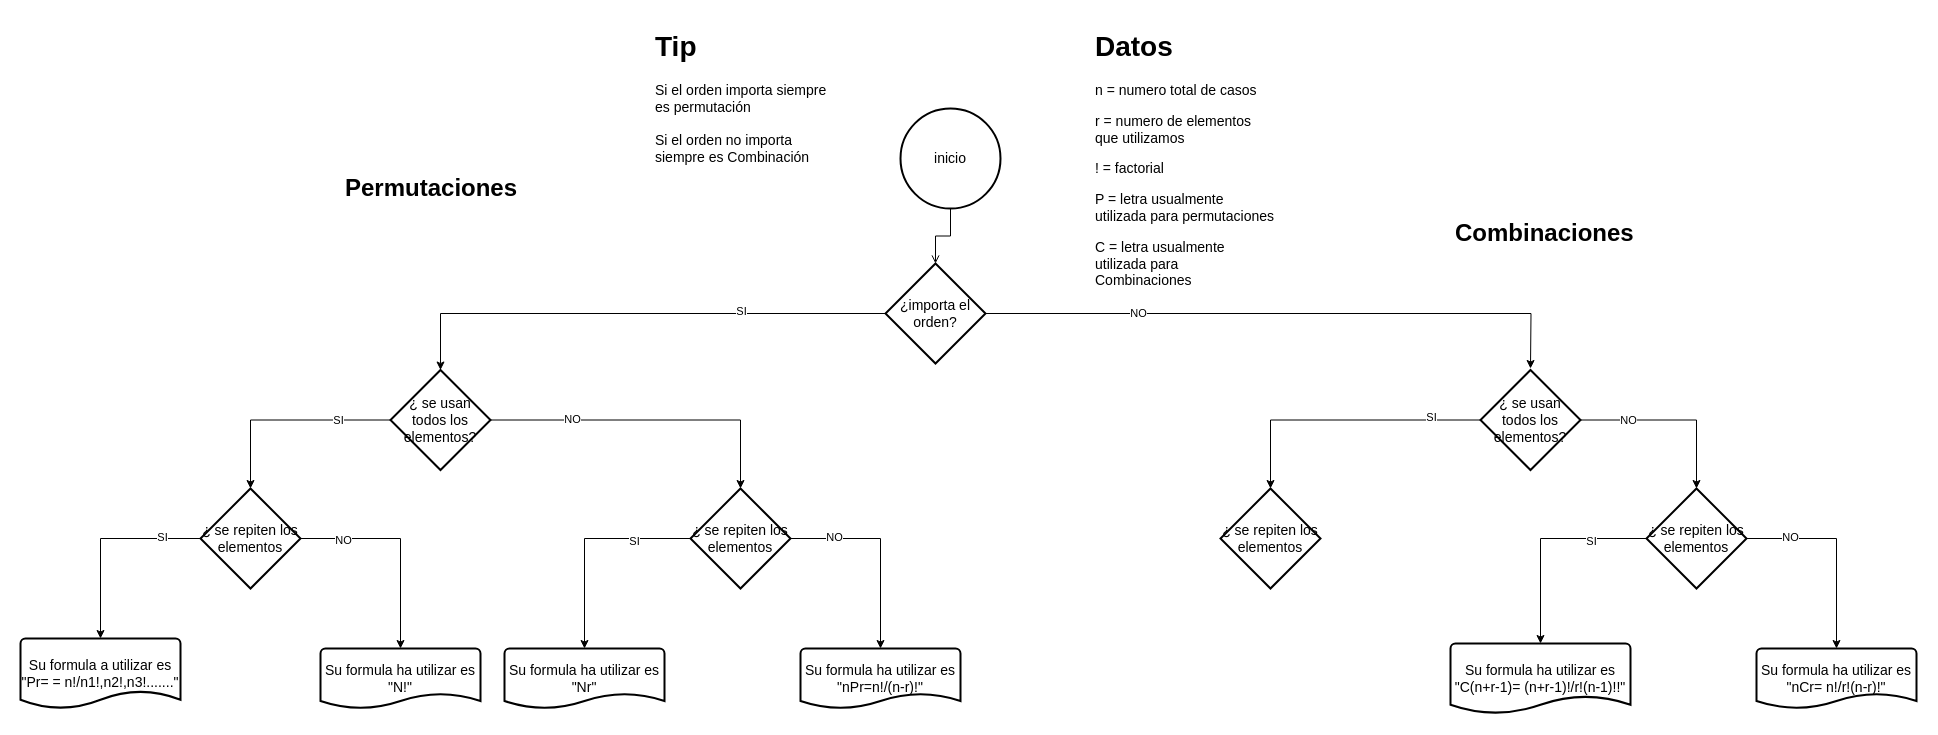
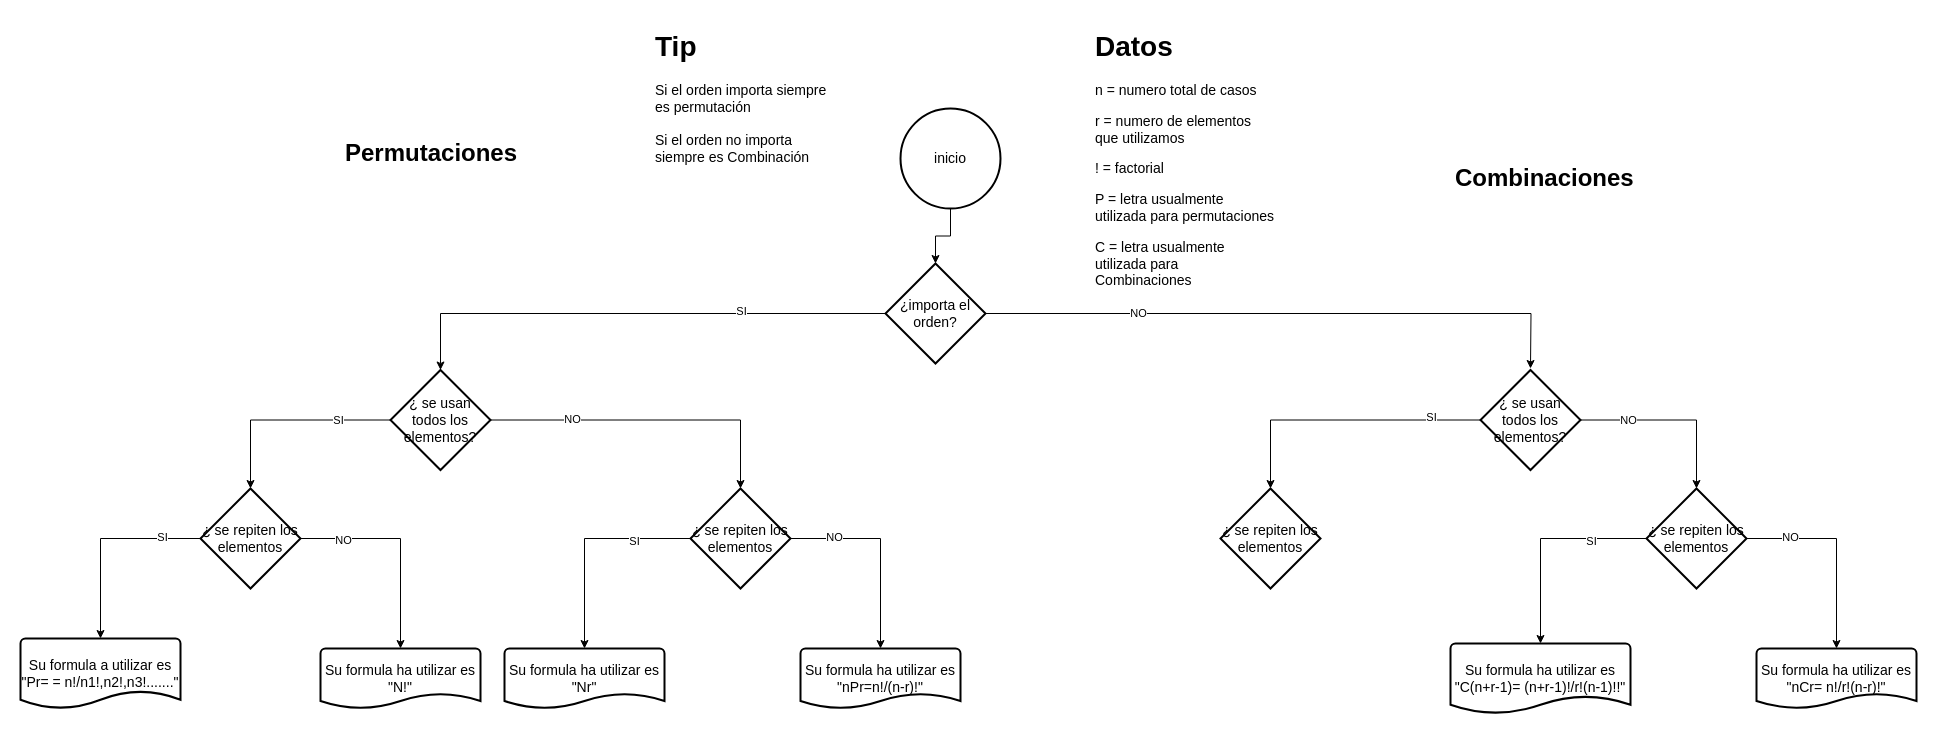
node "Permutaciones": moved (436, 194) -> (436, 159)
node "Combinaciones": moved (1546, 234) -> (1546, 179)
edge "inicio" -> "¿importa el orden?": arrowhead open -> classic
